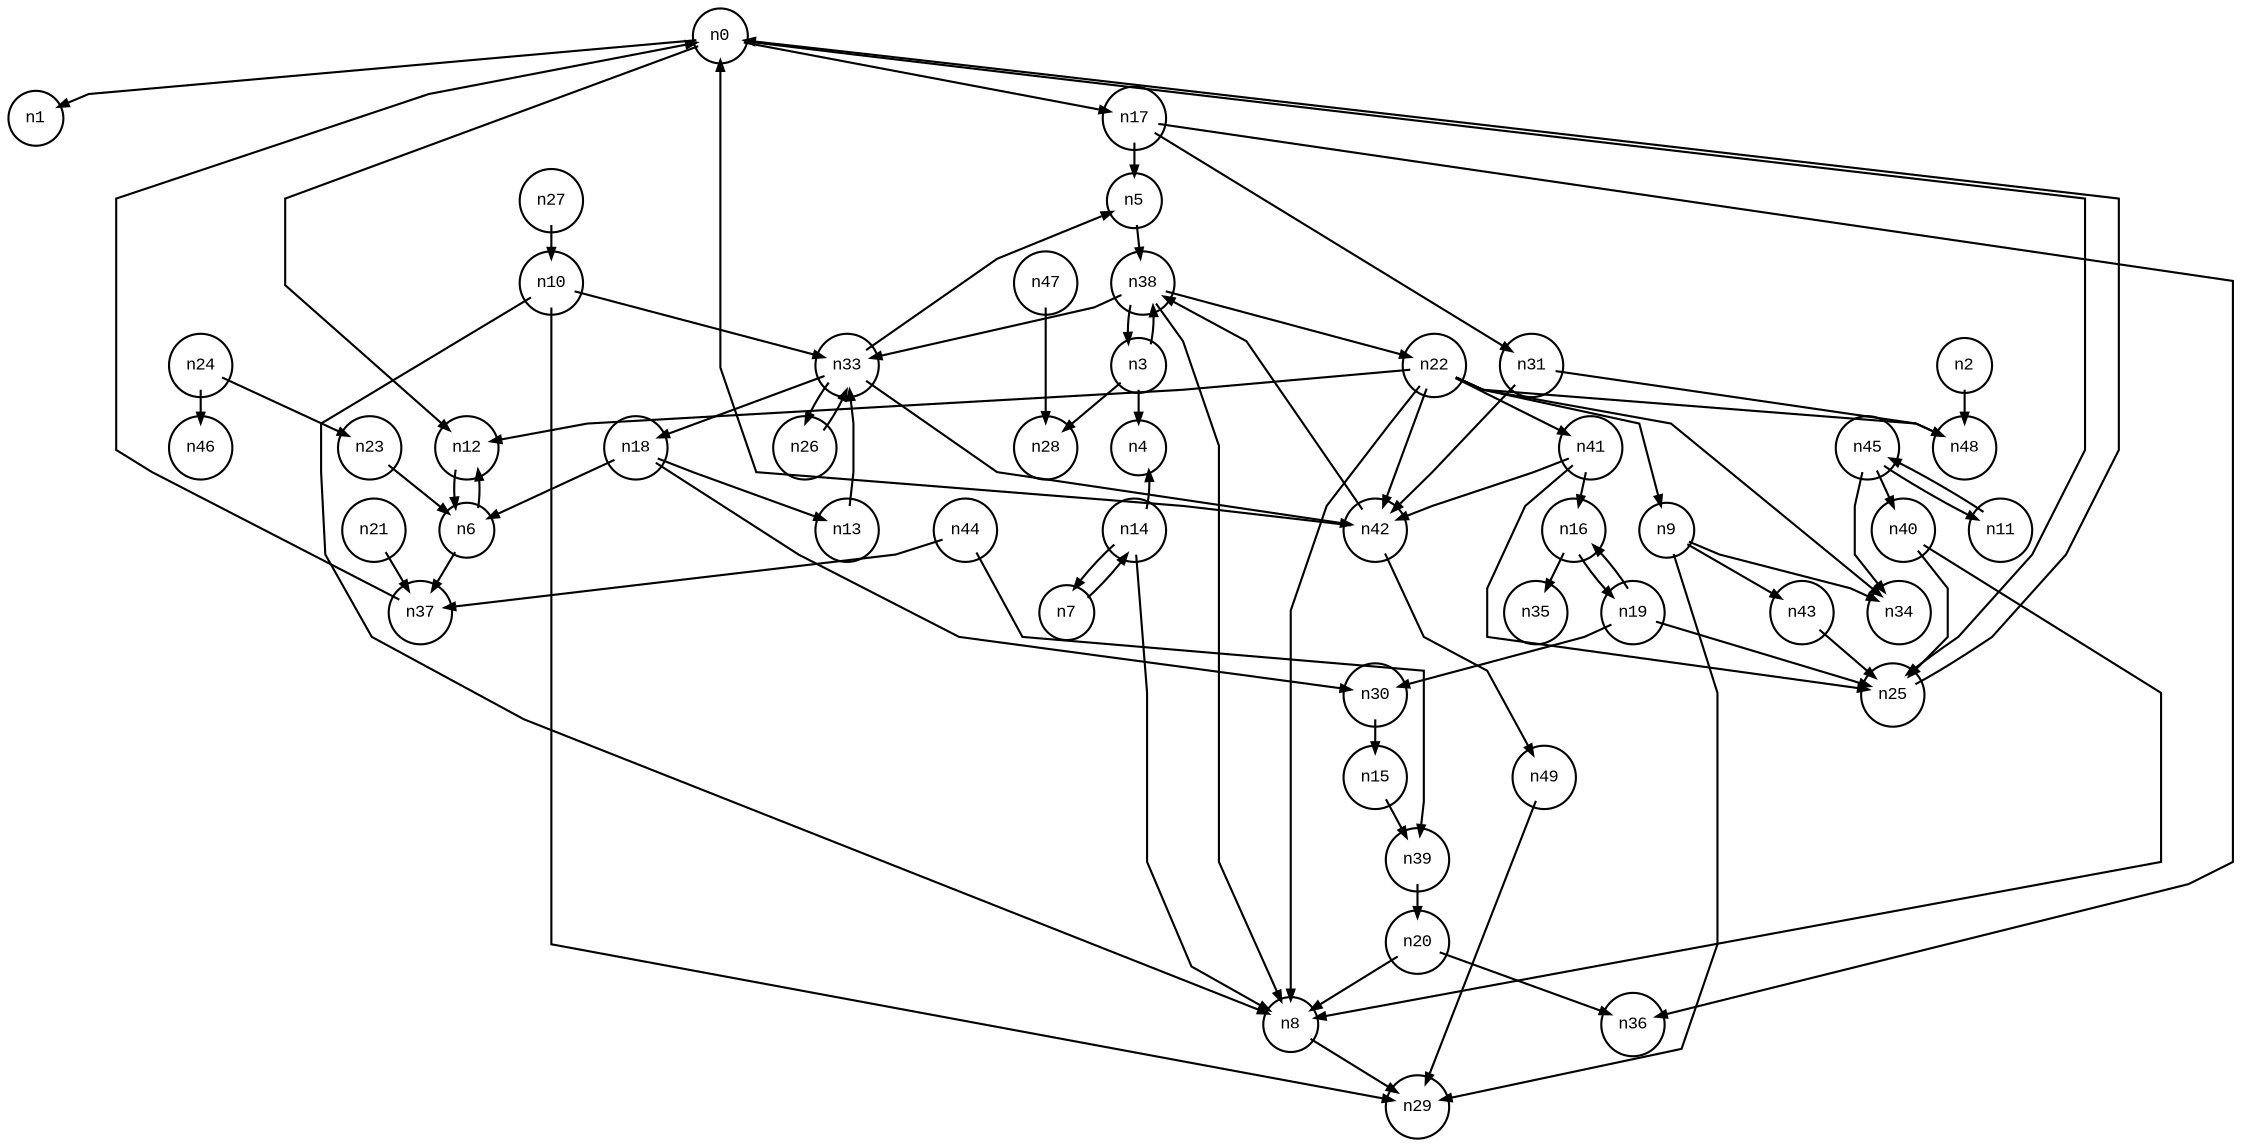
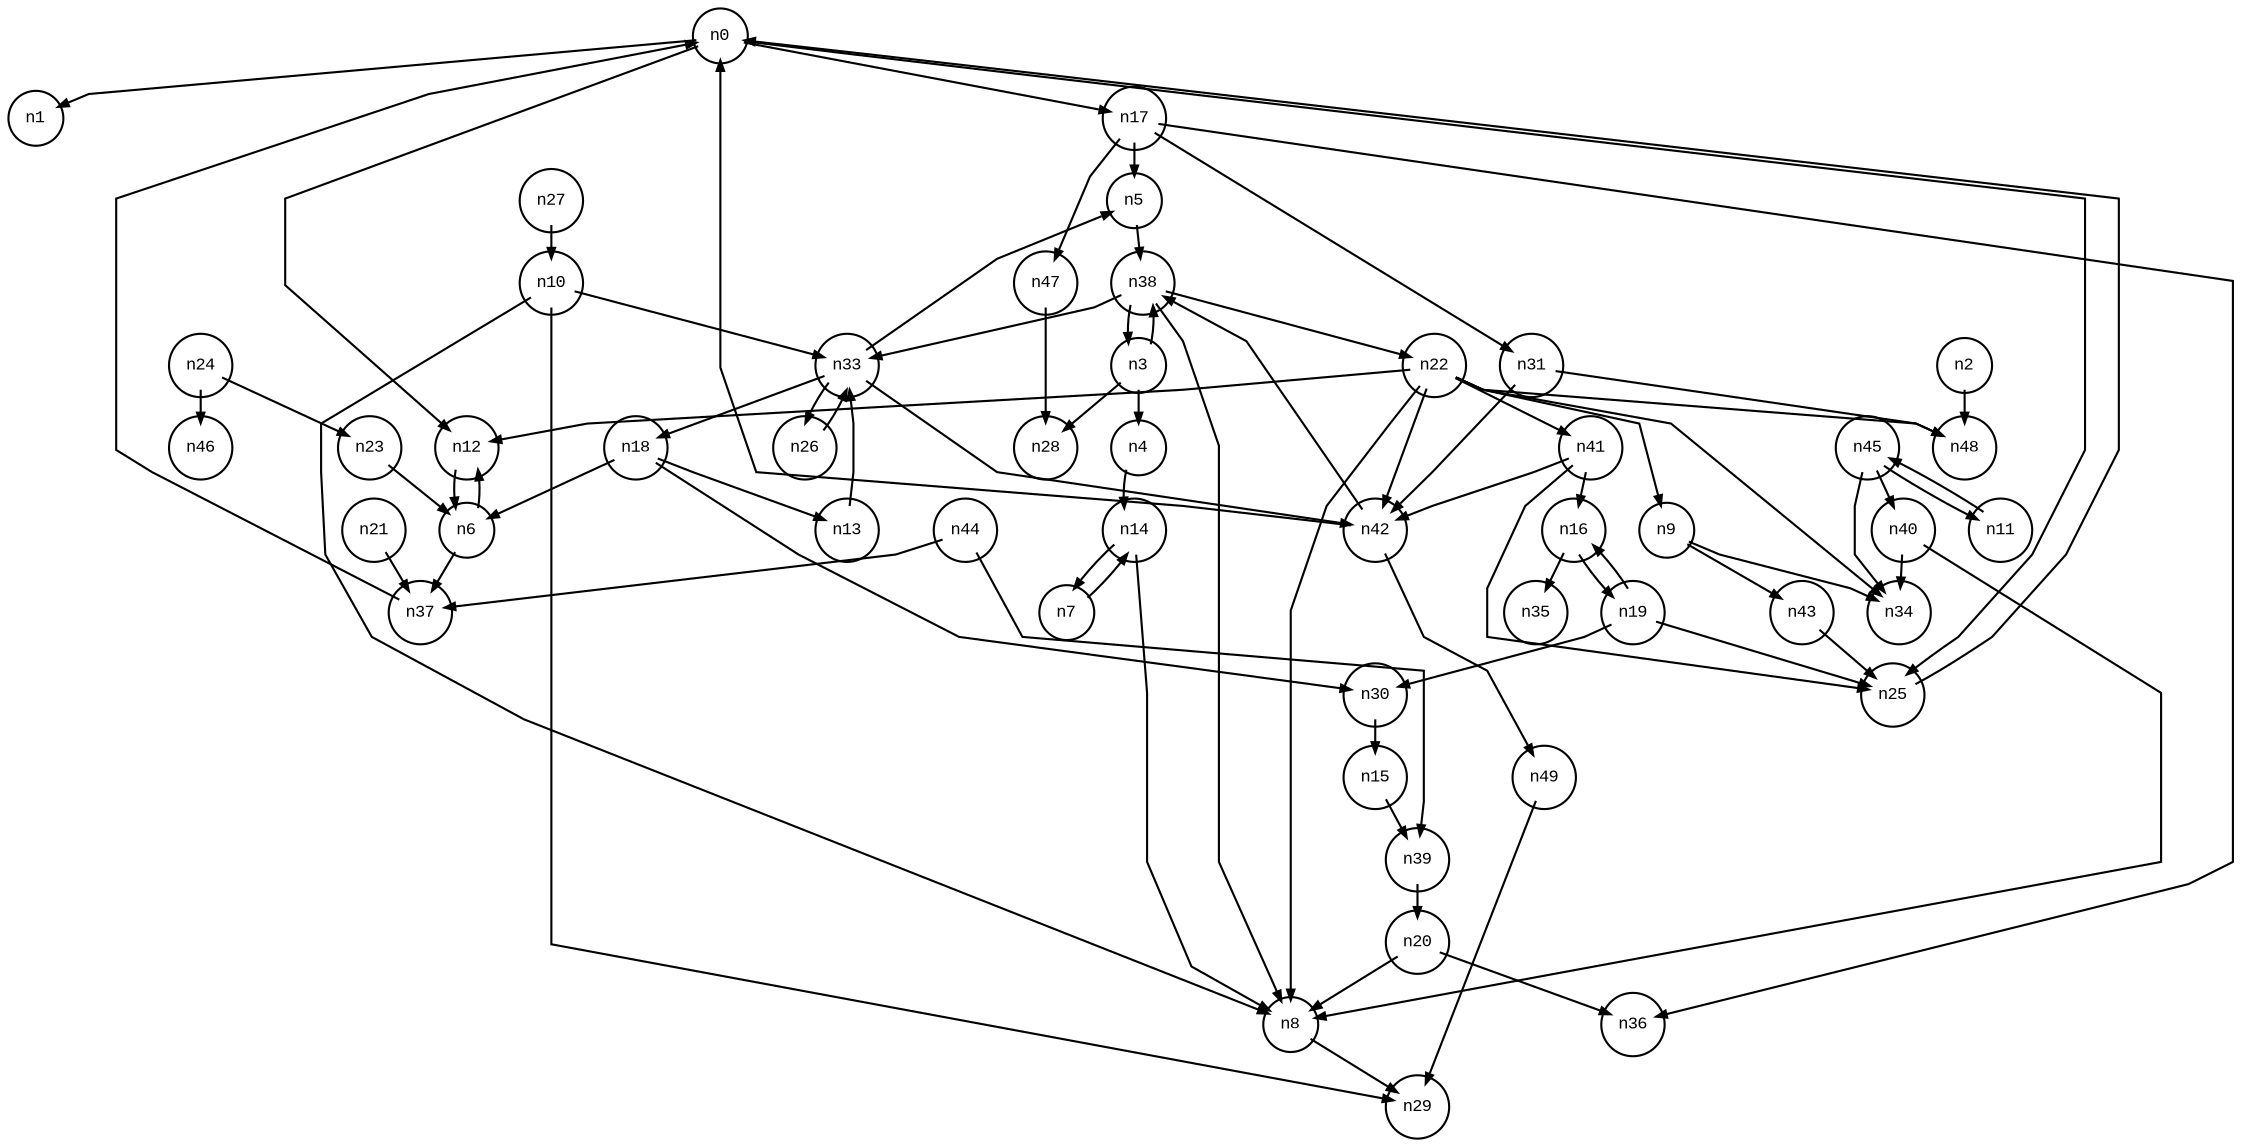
edge "n17" -> "n47": added
edge "n14" -> "n4": reversed
edge "n40" -> "n25": now "n40" -> "n34"
edge "n9" -> "n29": removed
